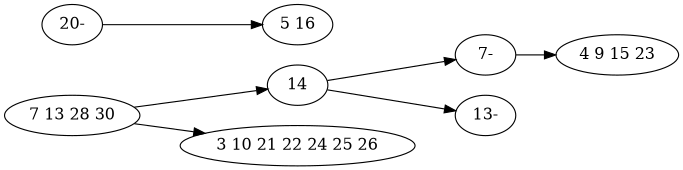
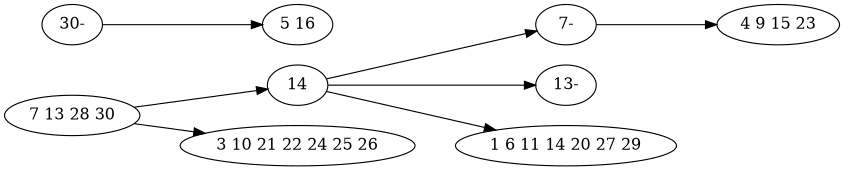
node "20-": label "20-" -> "30-"
node "1 6 11 14 20 27 29": added
